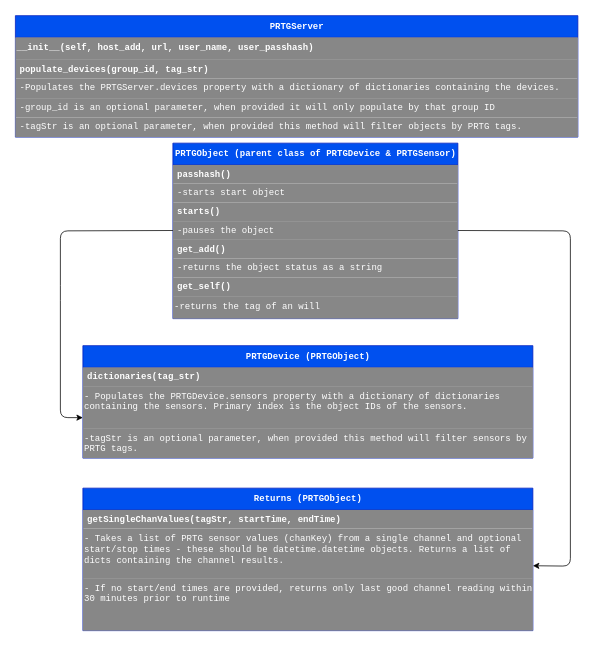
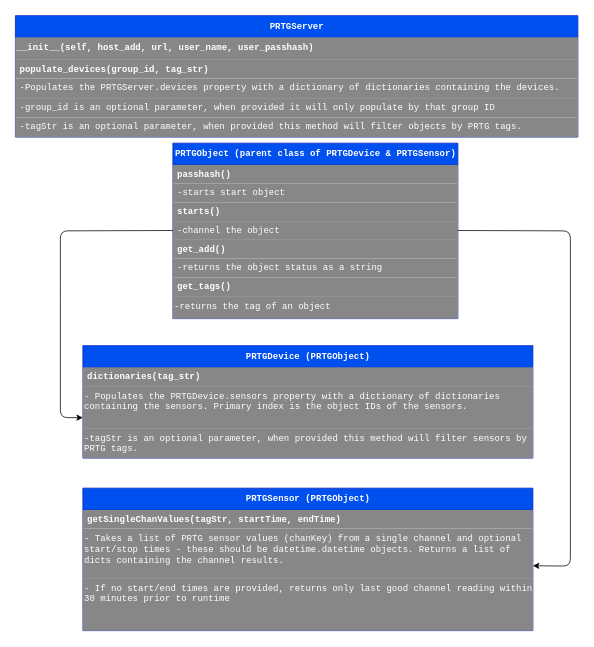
node "-pauses the object": label "-pauses the object" -> "-channel the object"
node "get_self()": label "get_self()" -> "get_tags()"
node "-returns the tag of an will": label "-returns the tag of an will" -> "-returns the tag of an object"
node "Returns (PRTGObject)": label "Returns (PRTGObject)" -> "PRTGSensor (PRTGObject)"
